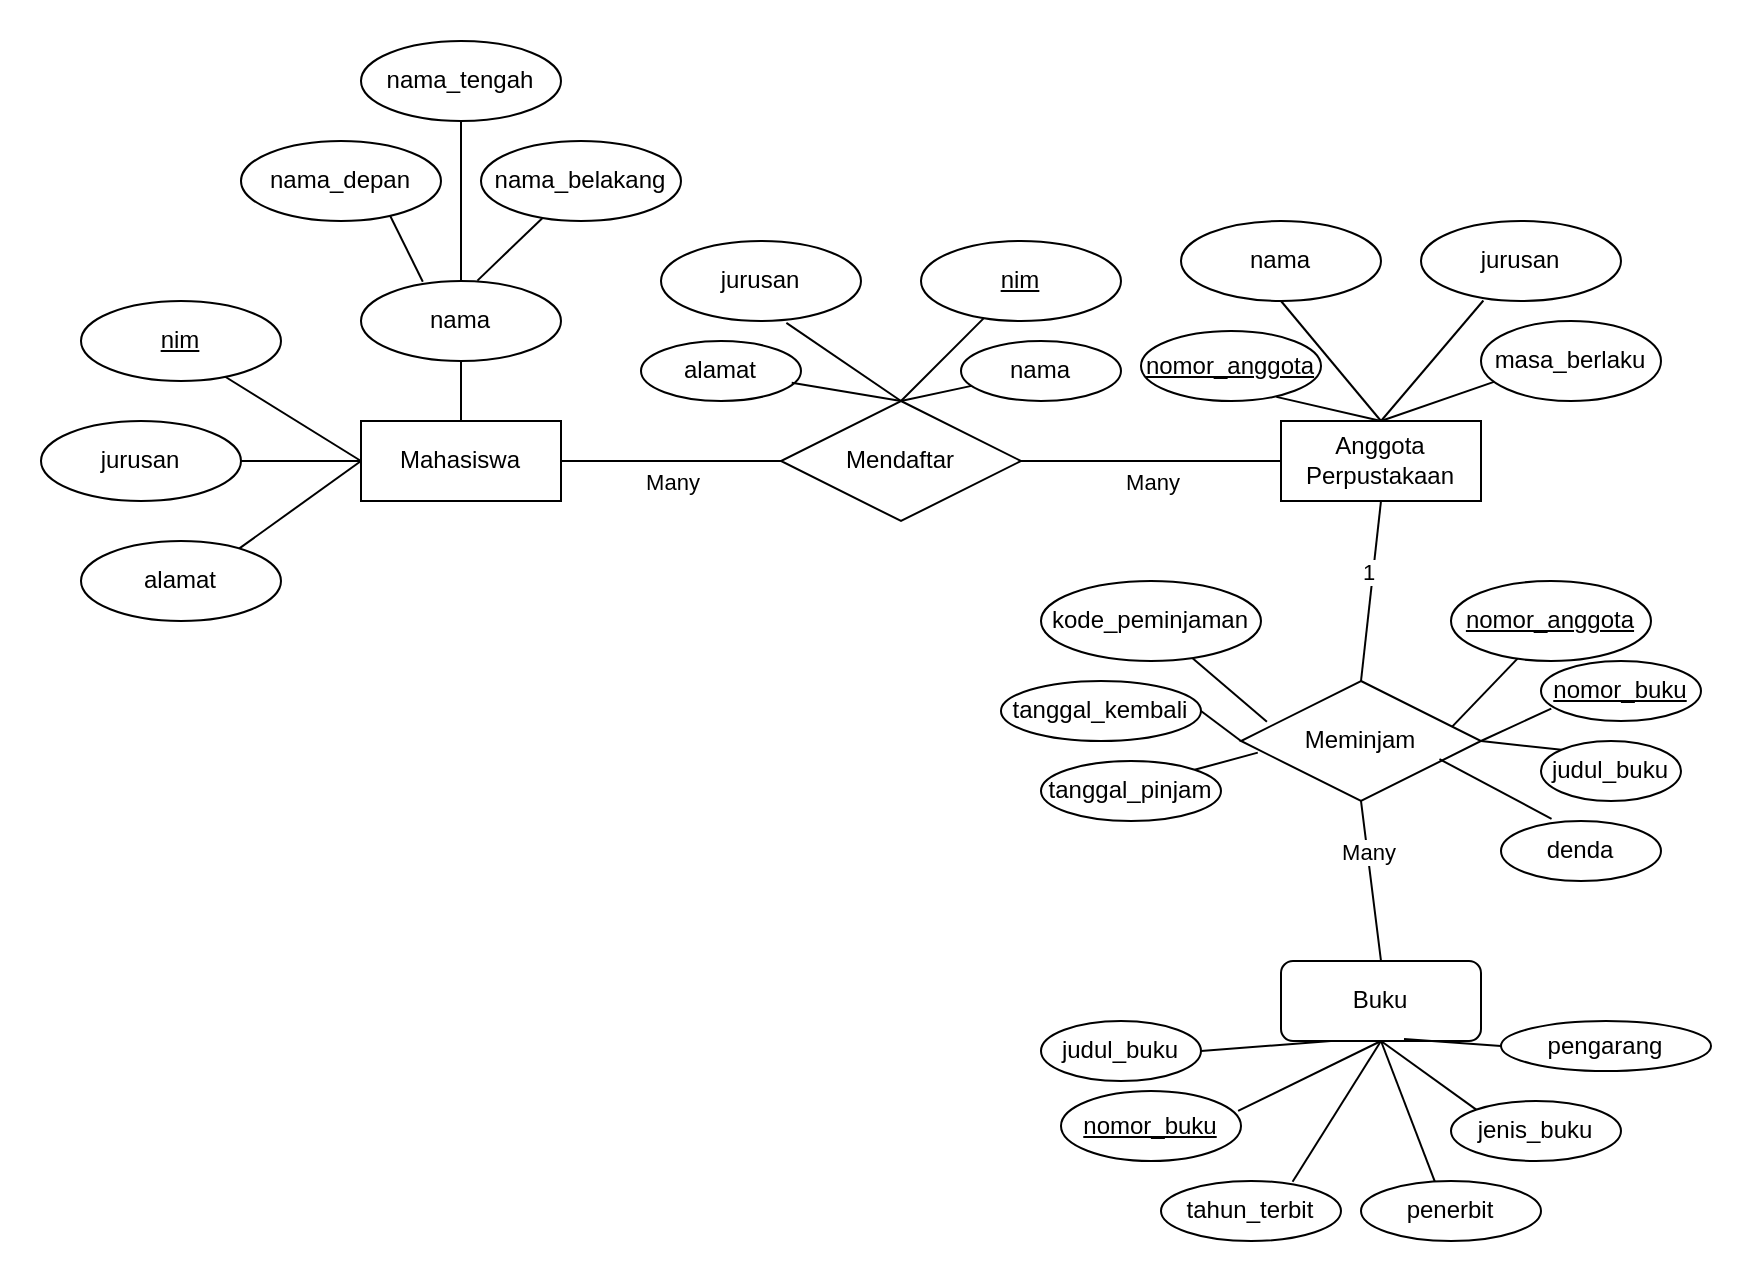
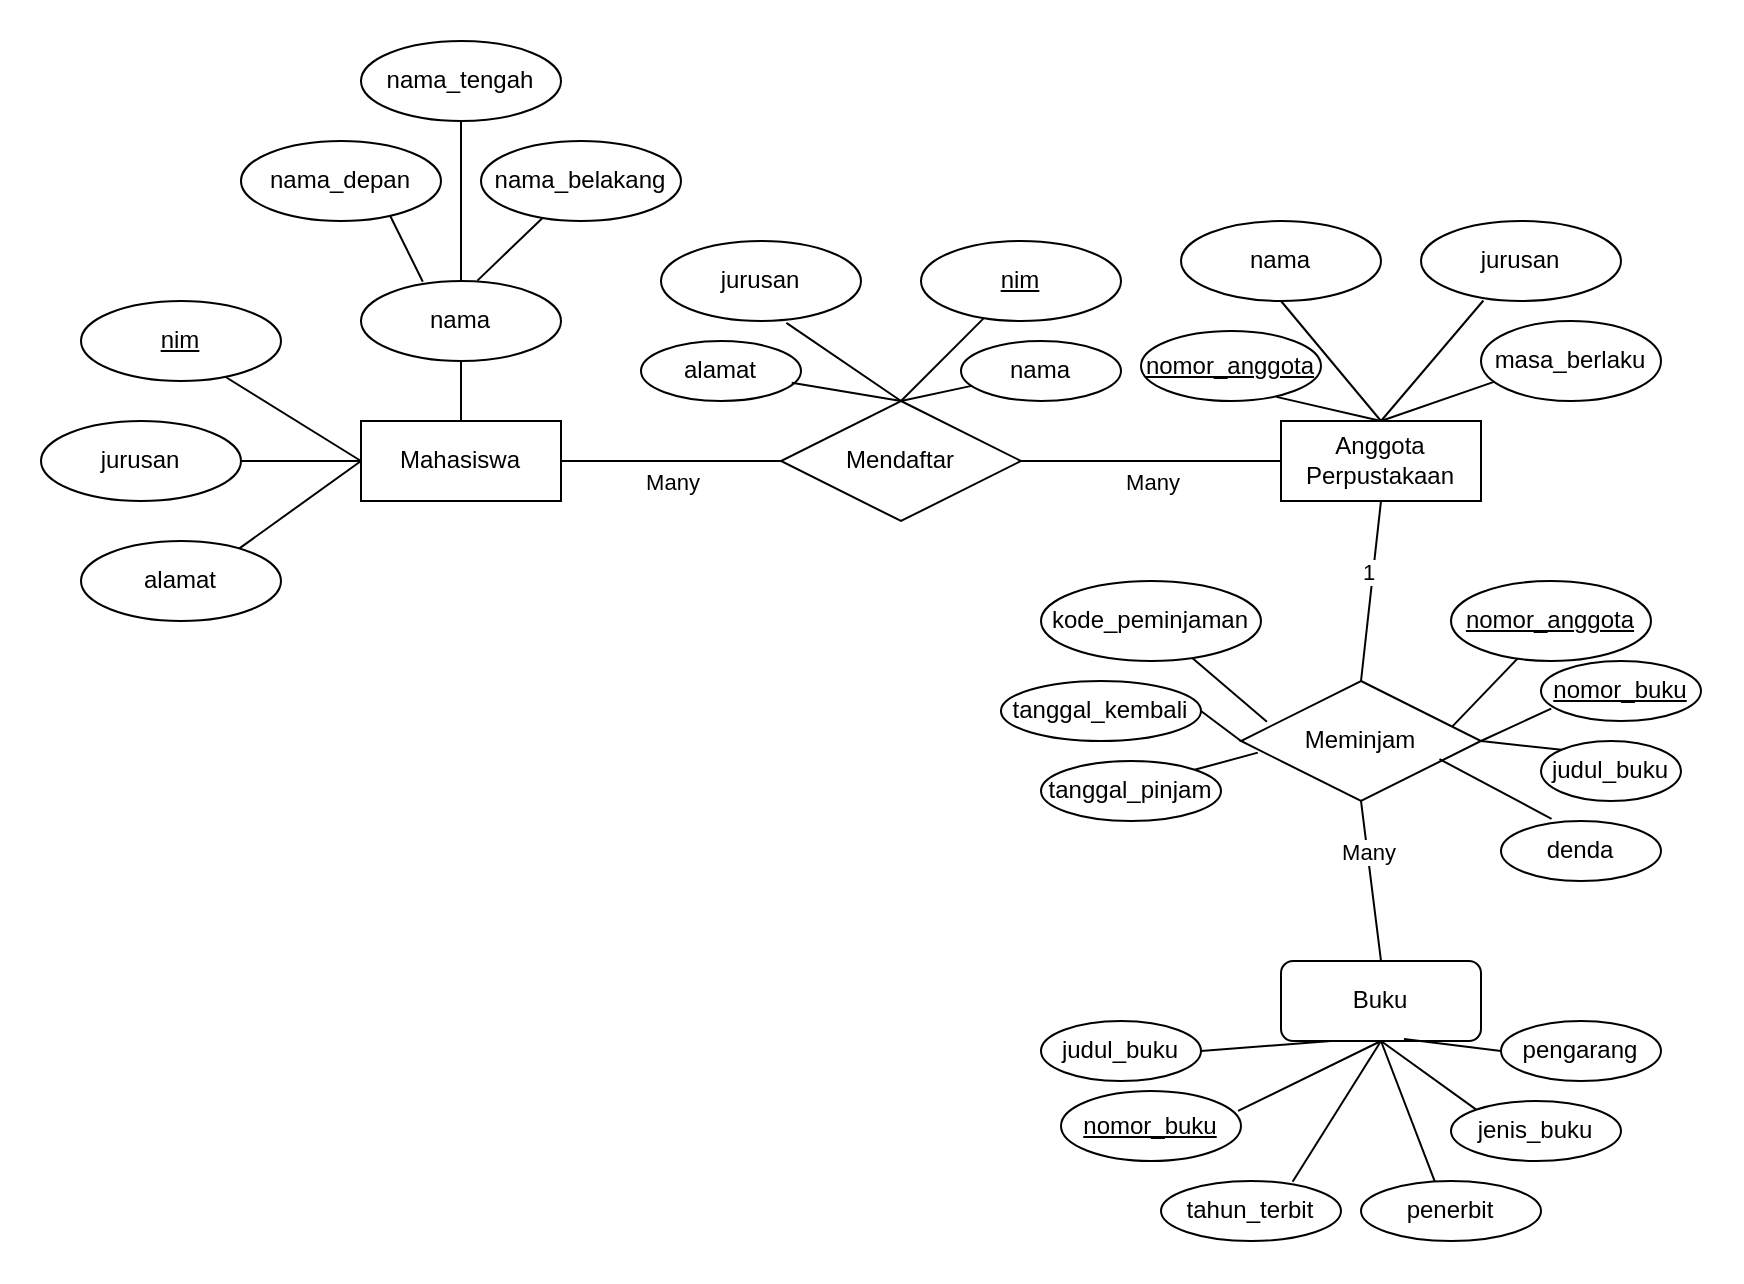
node "pengarang": size 210x50 -> 160x60
